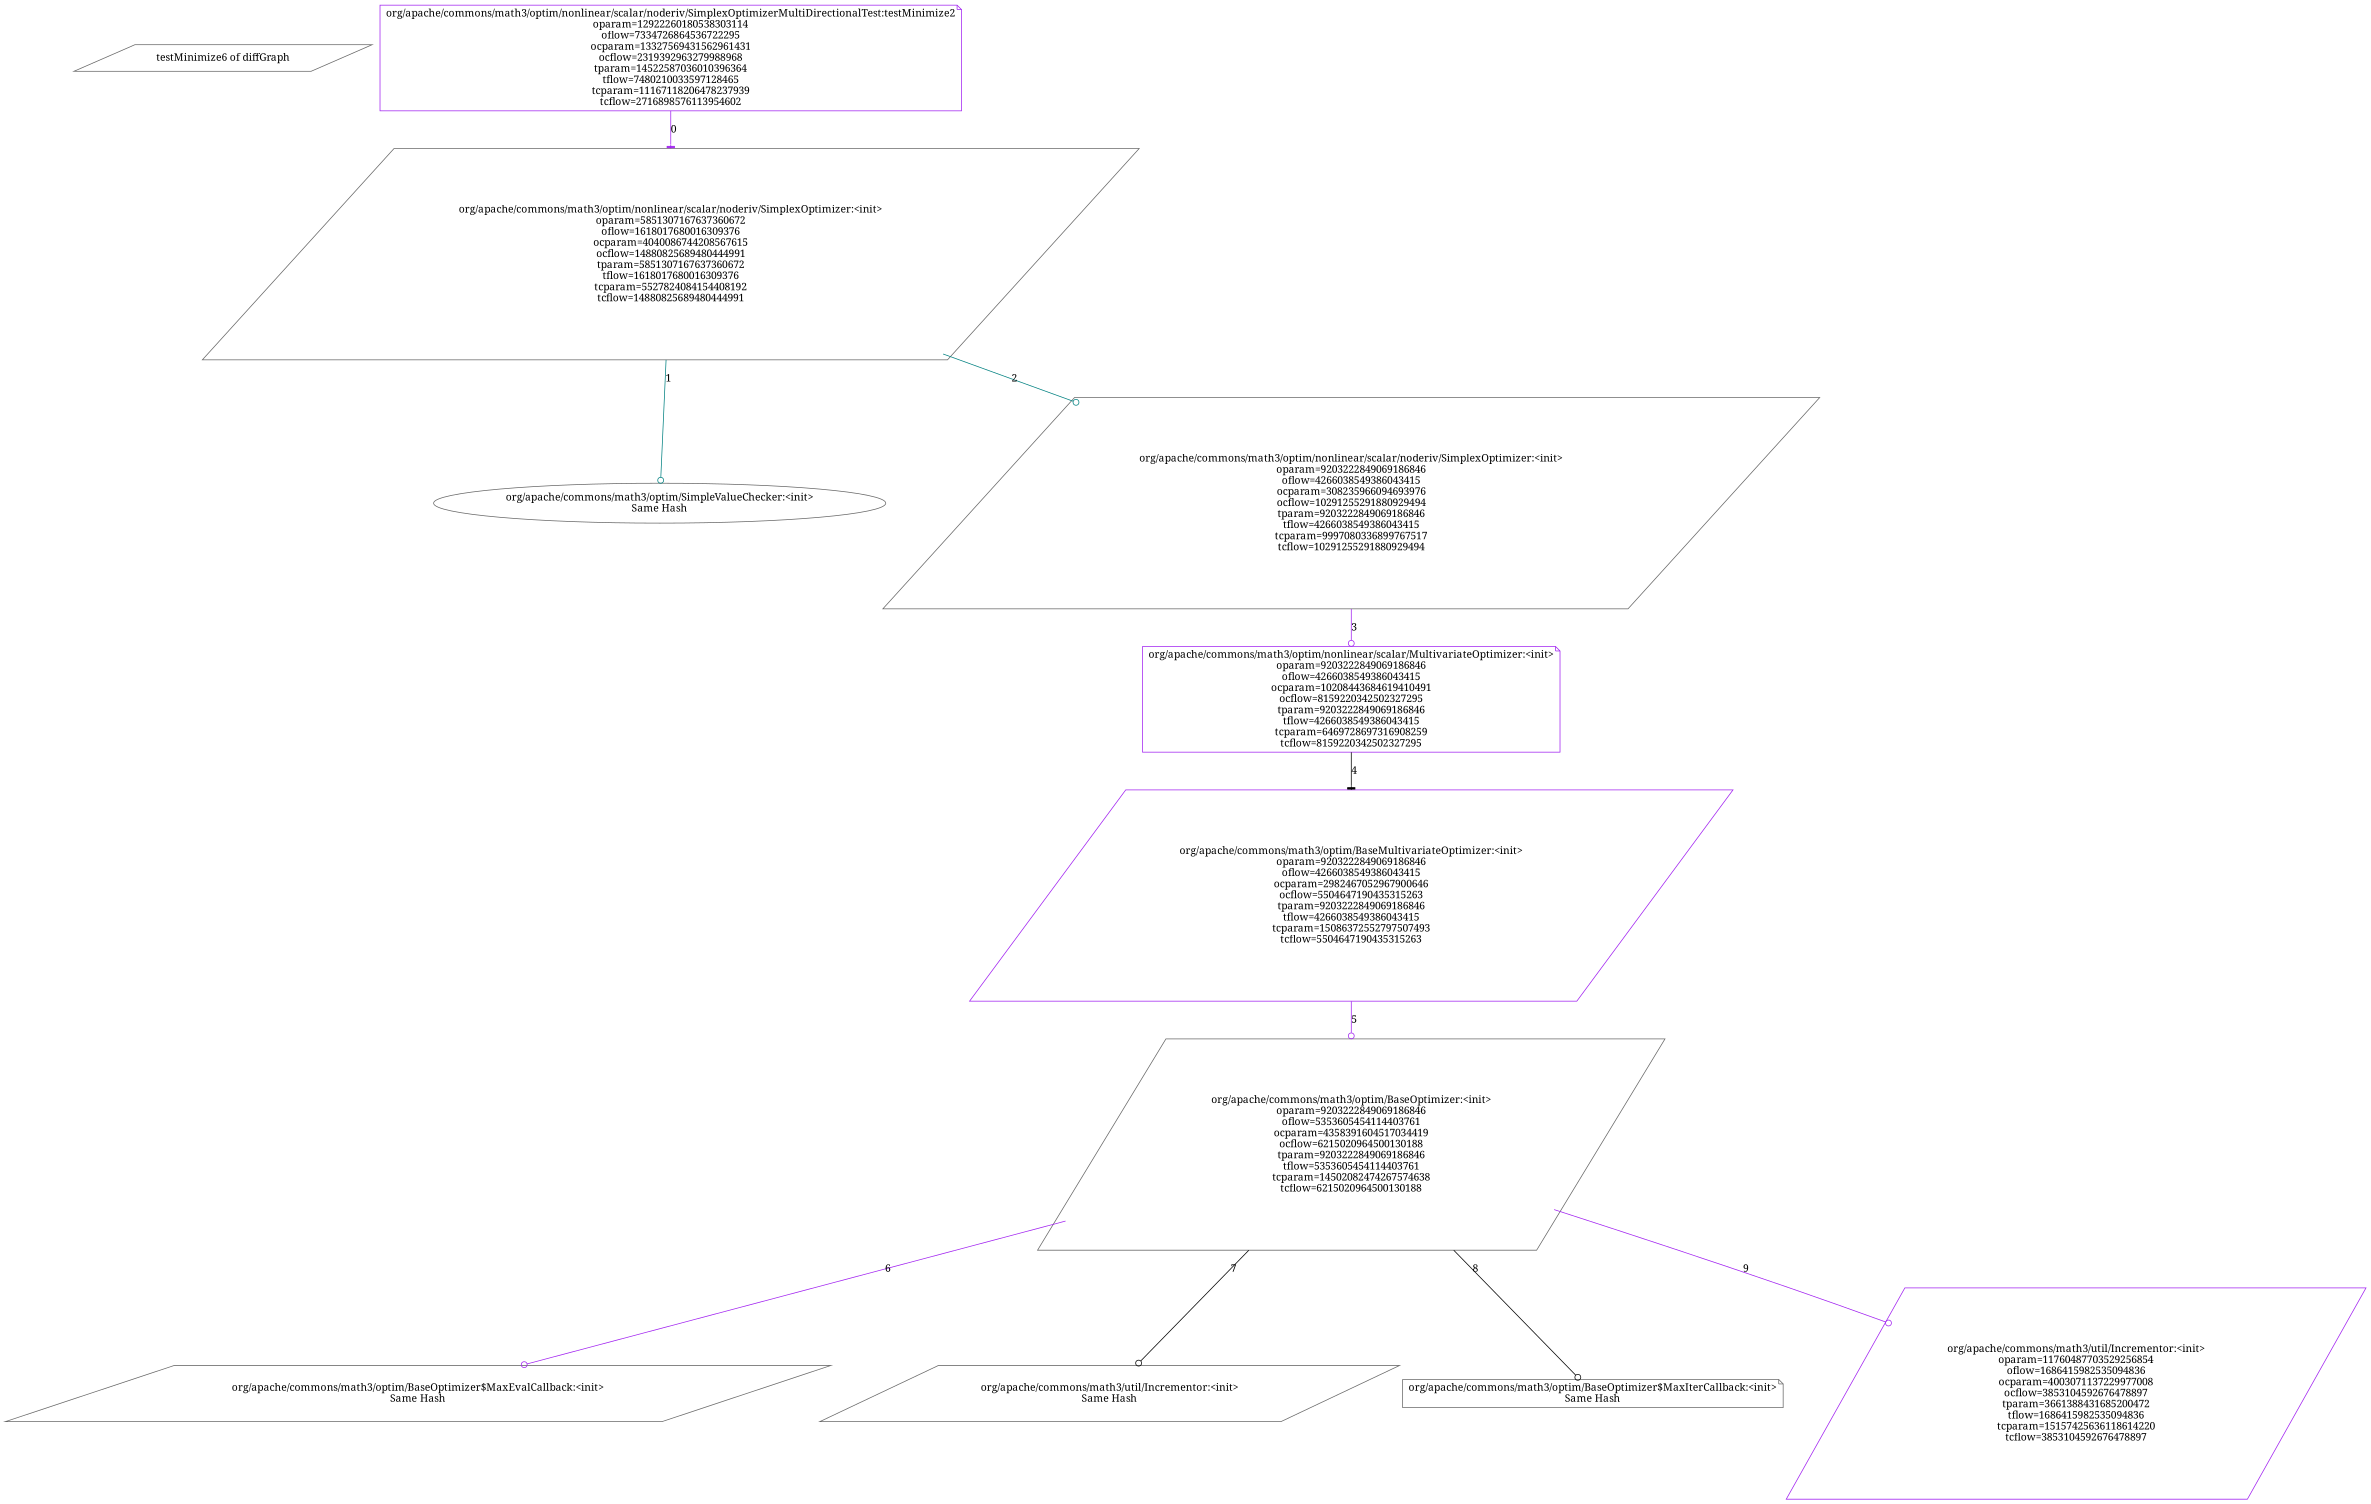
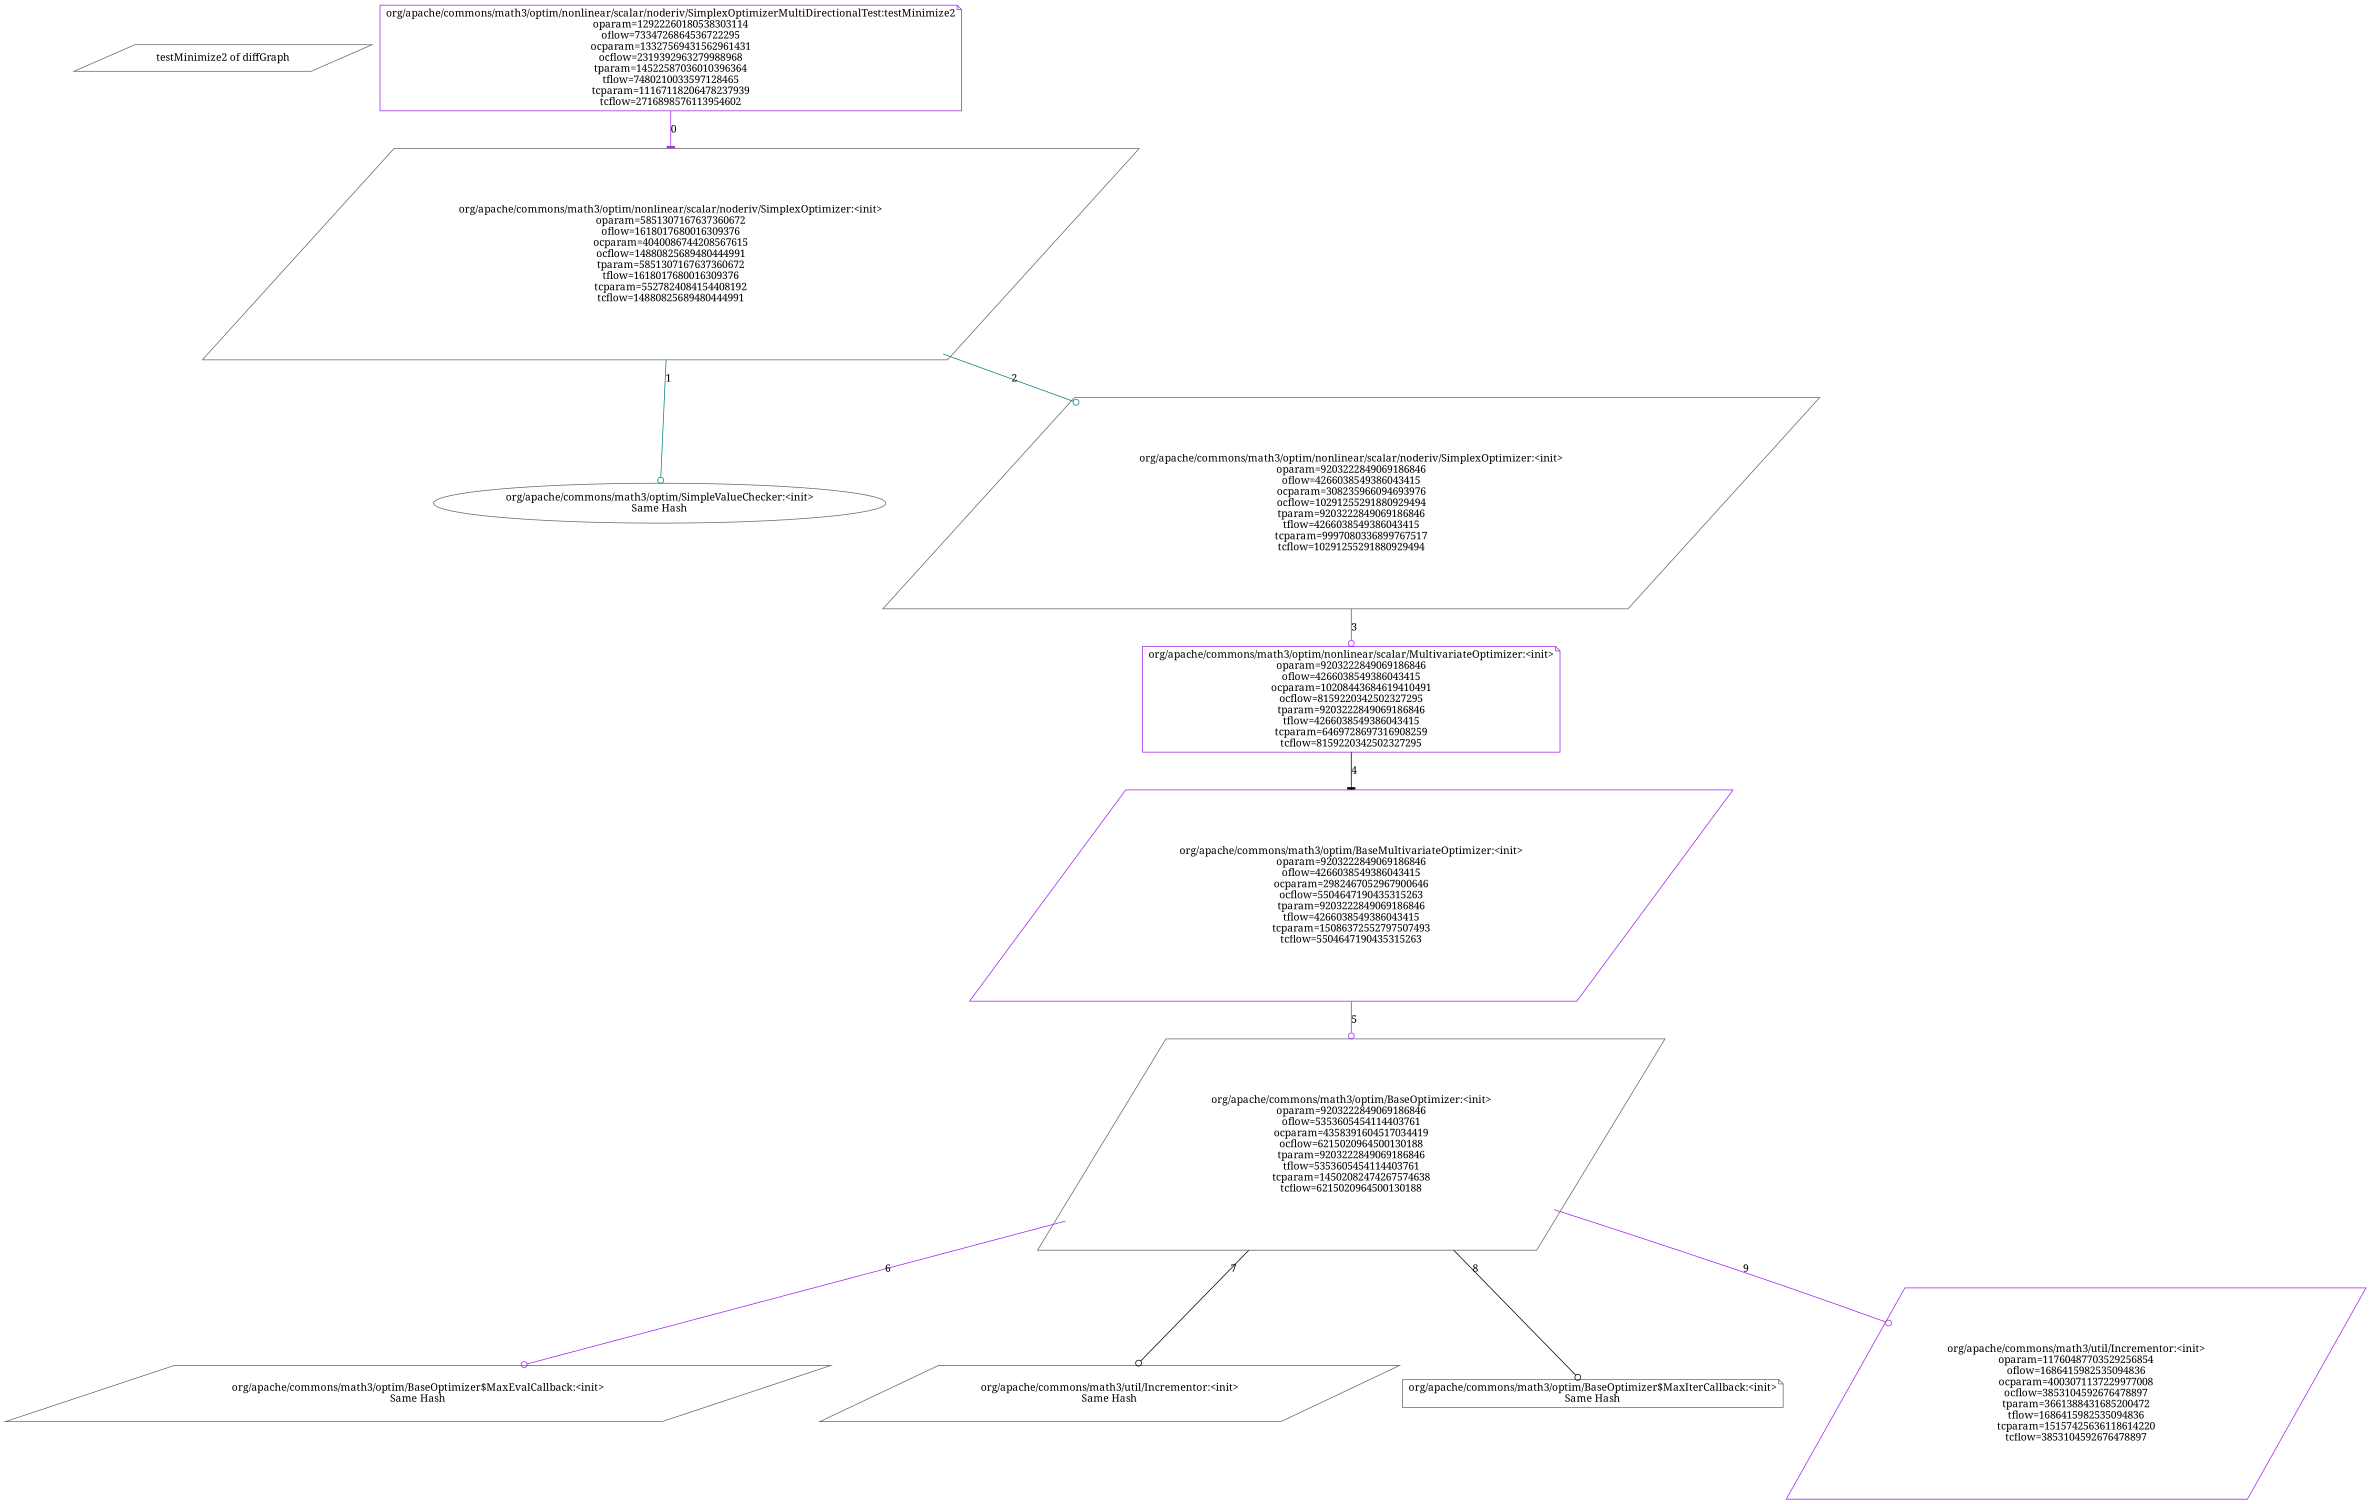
node "testMinimize6 of diffGraph": label "testMinimize6 of diffGraph" -> "testMinimize2 of diffGraph"
